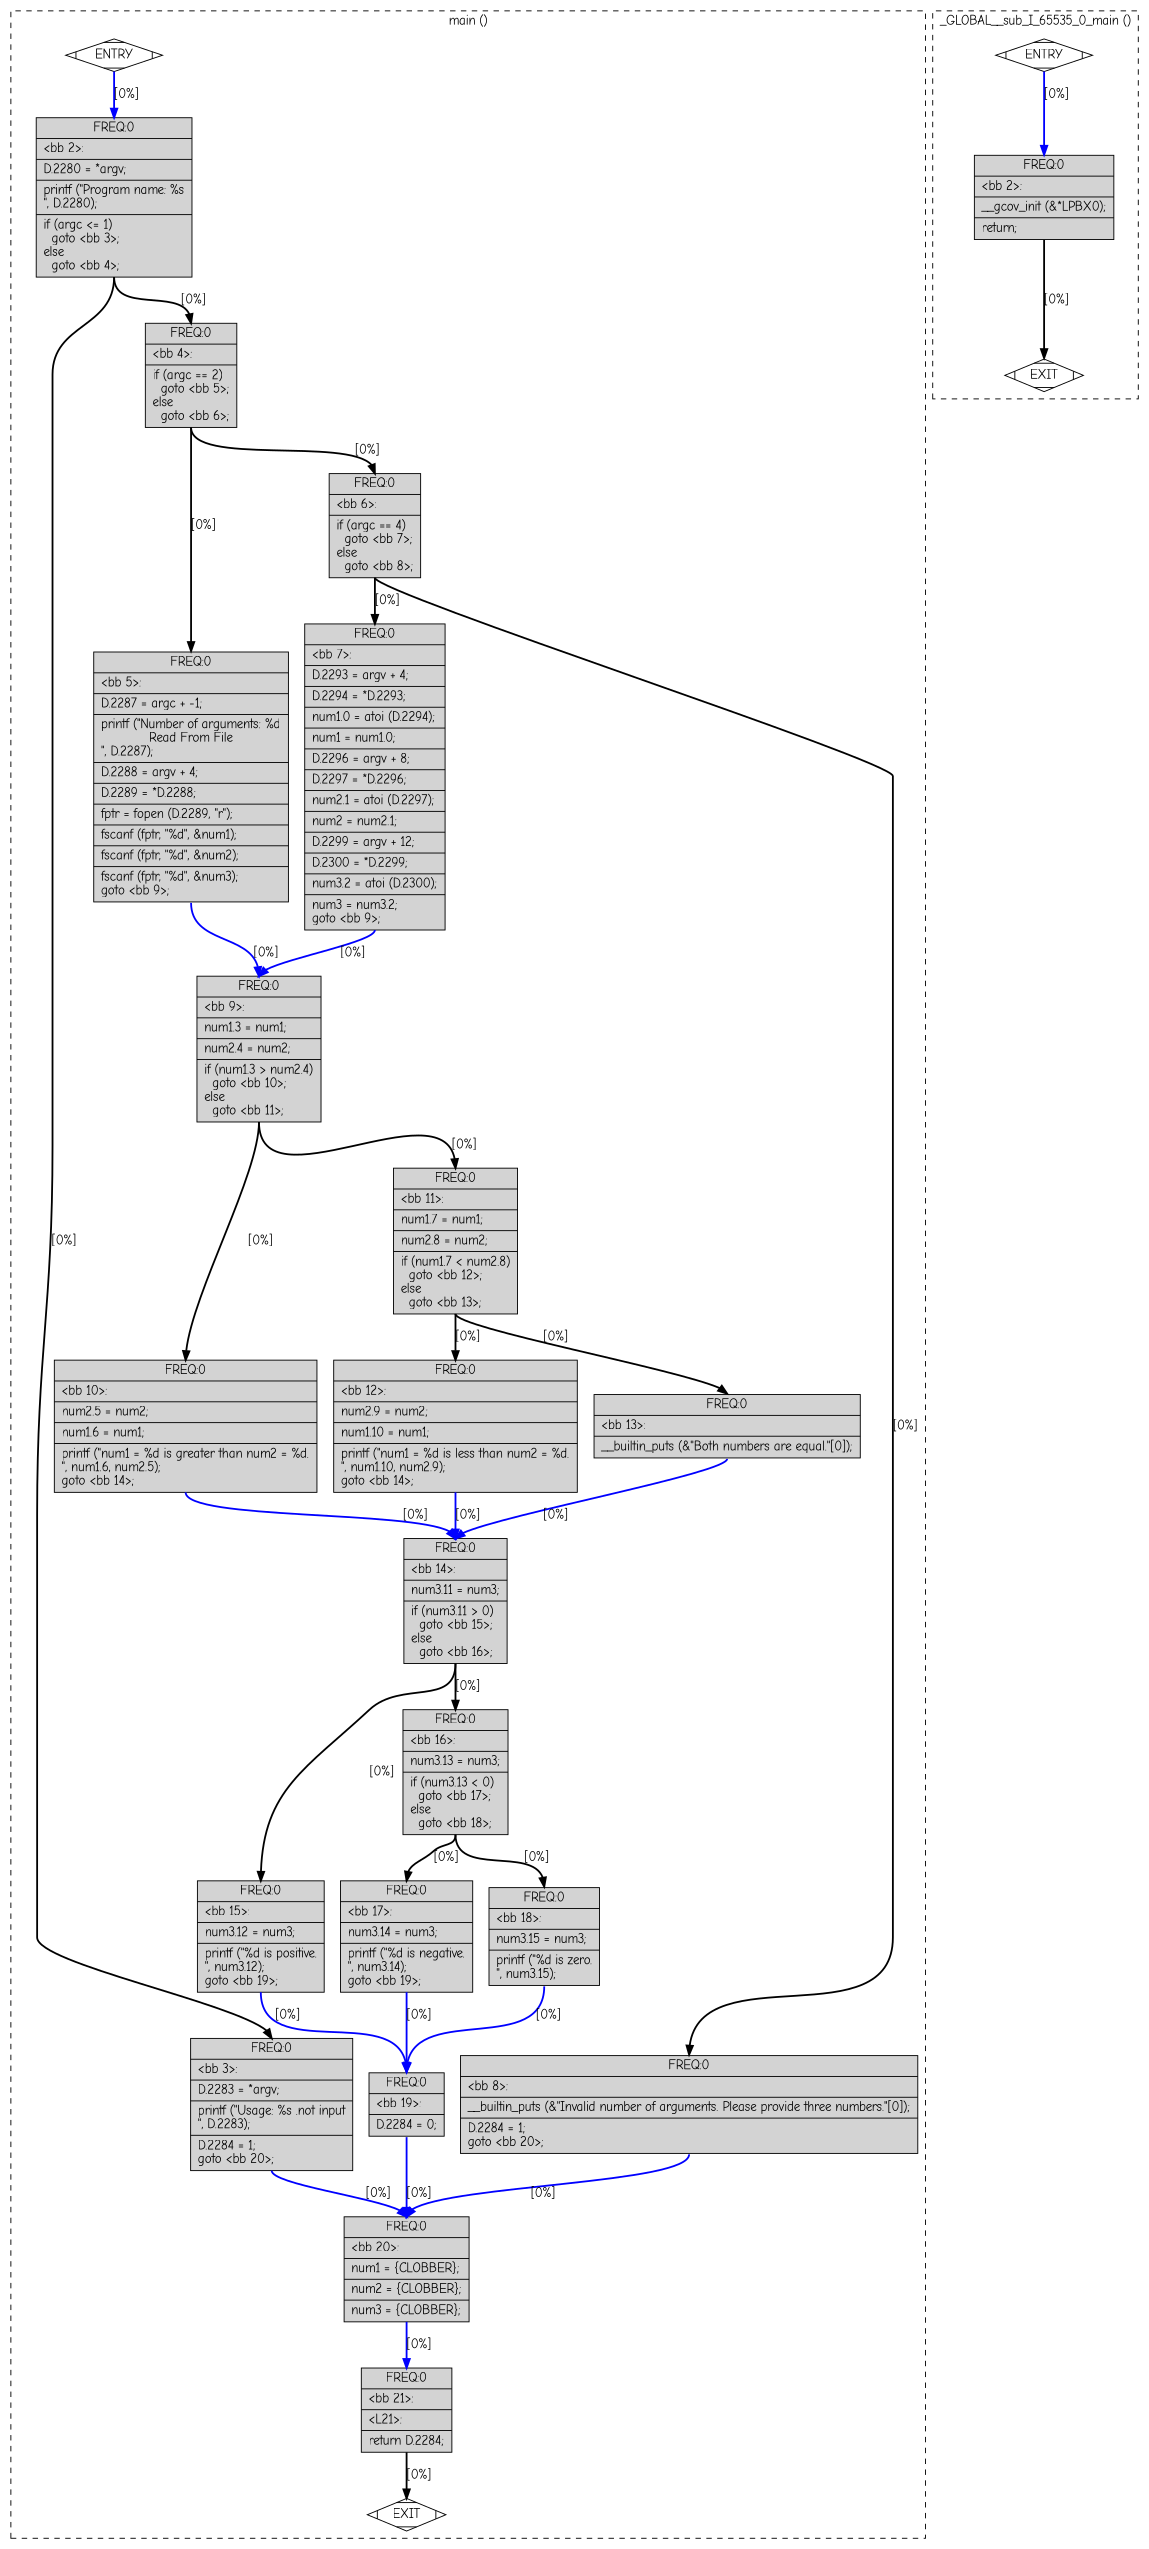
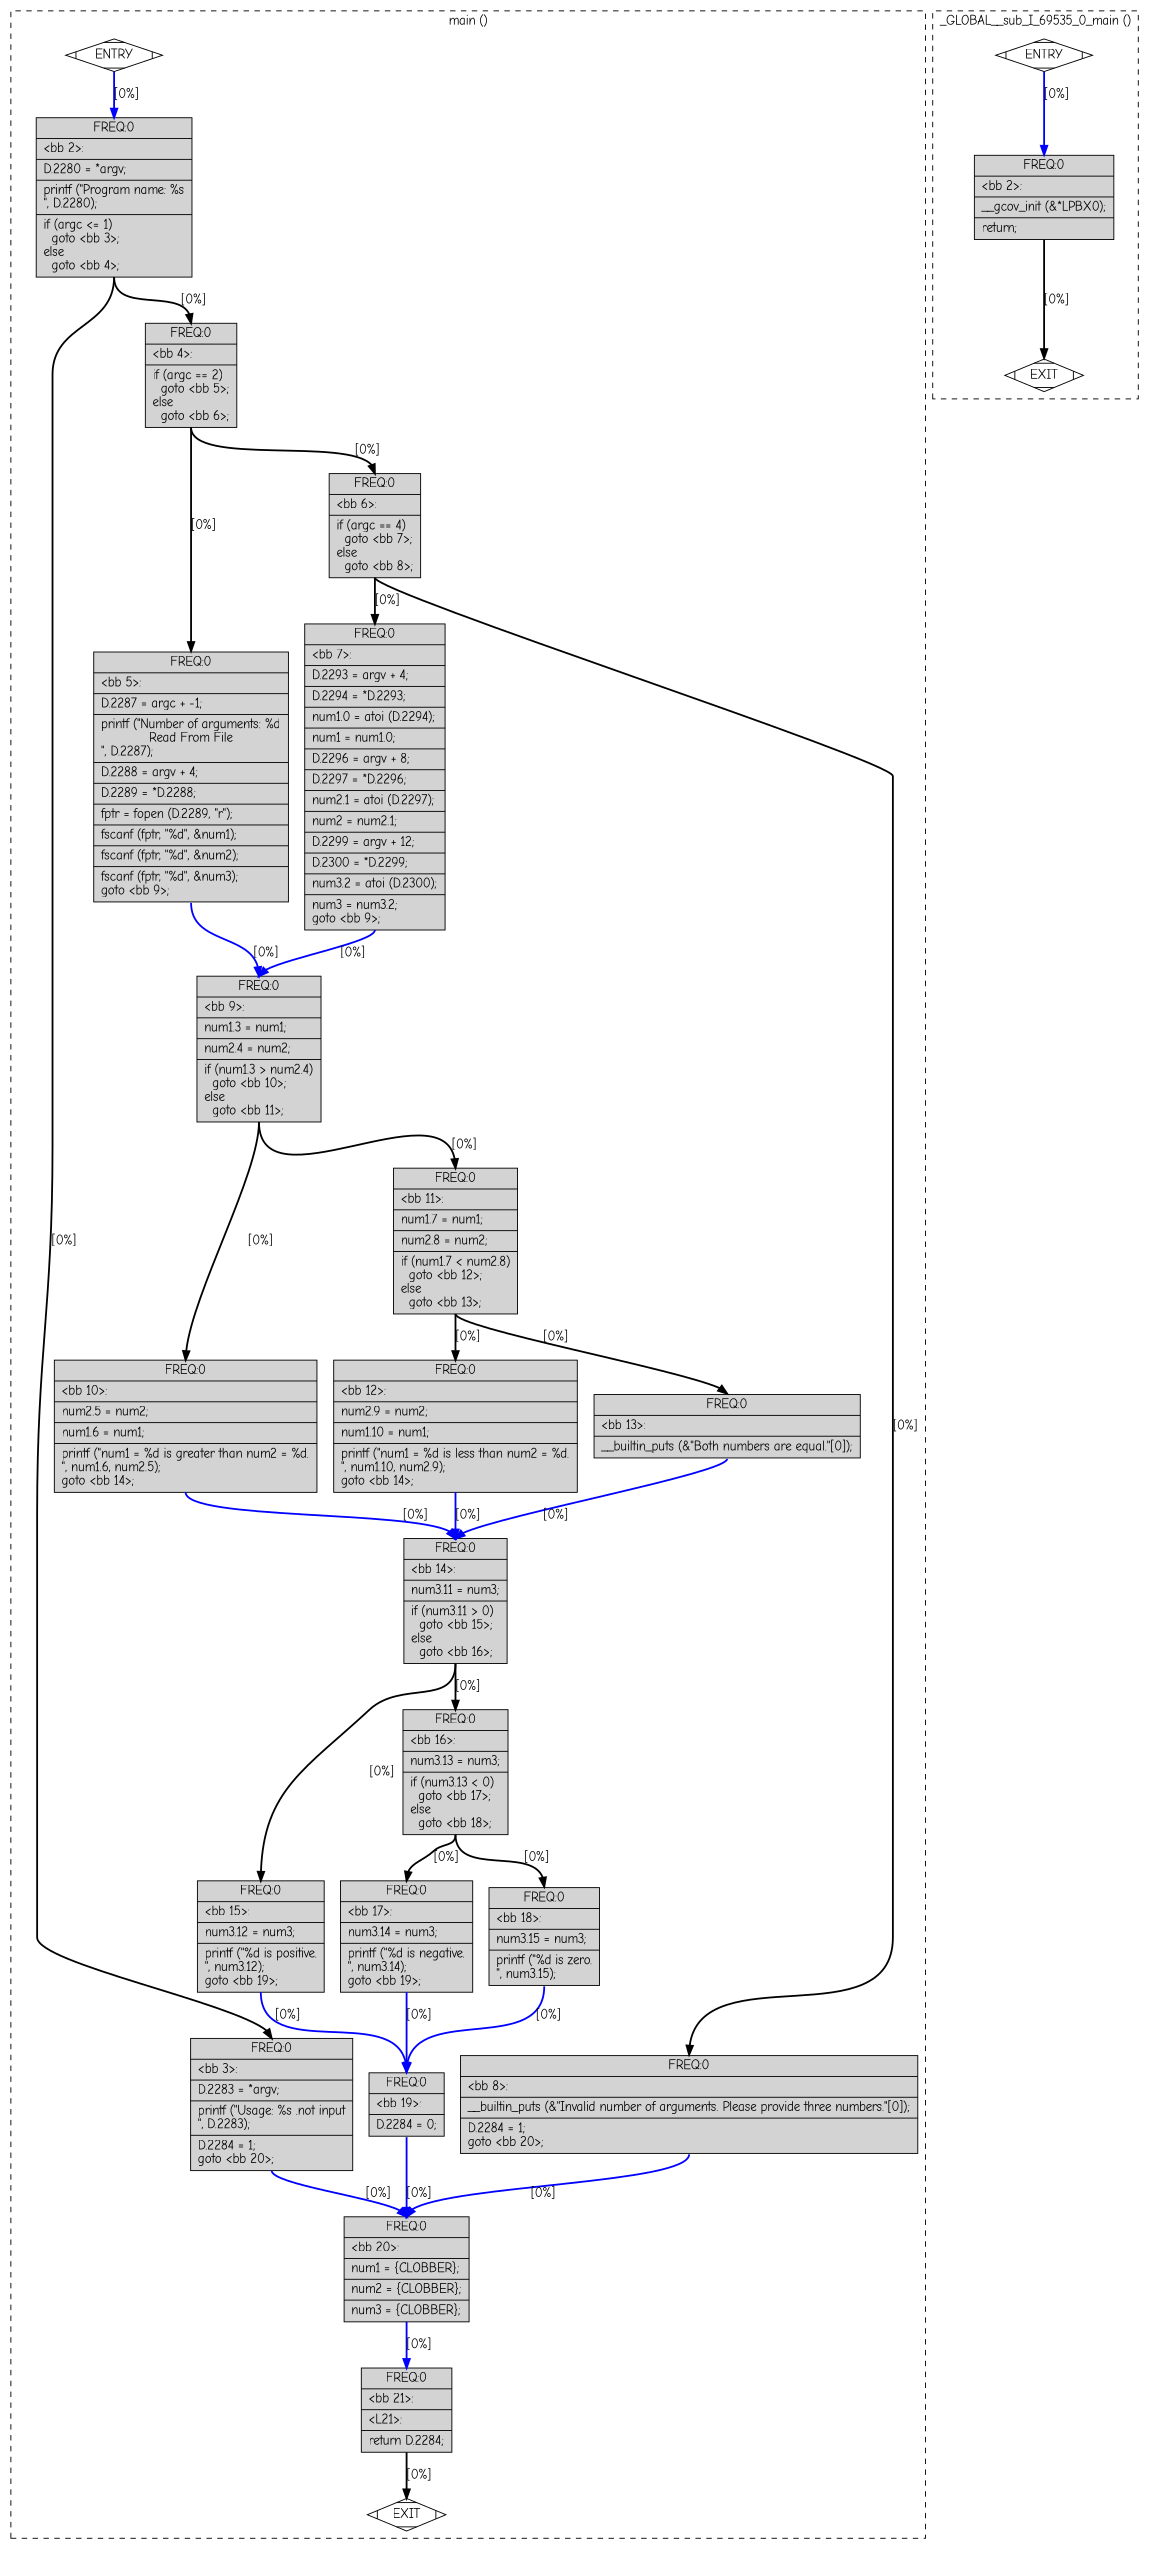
cluster "_GLOBAL__sub_I_65535_0_main ()": label "_GLOBAL__sub_I_65535_0_main ()" -> "_GLOBAL__sub_I_69535_0_main ()"
